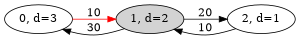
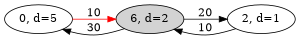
node "0, d=3": label "0, d=3" -> "0, d=5"
node "1, d=2": label "1, d=2" -> "6, d=2"
